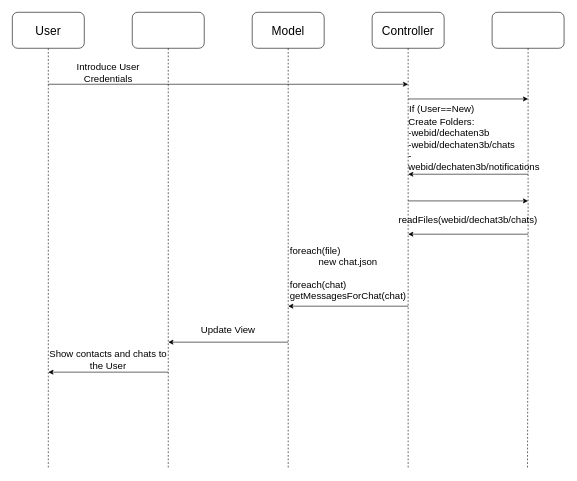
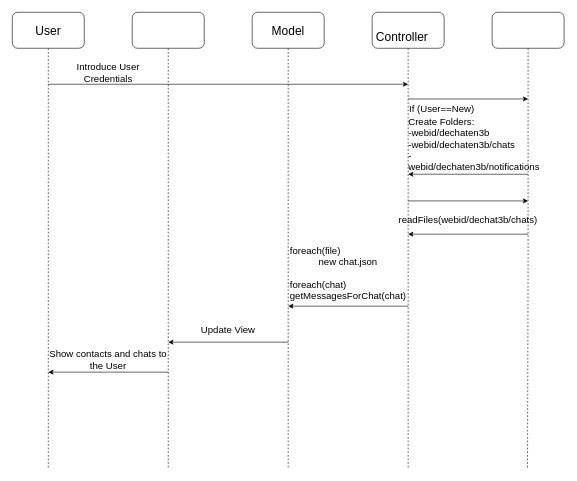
node "Controller": moved (408, 30) -> (402, 36)
